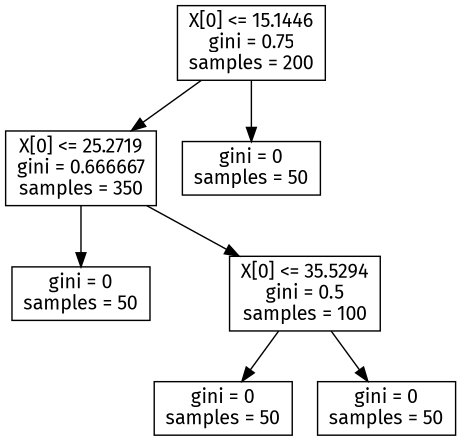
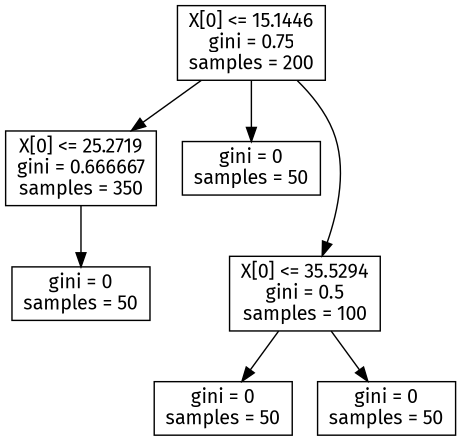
edge "X[0] <= 25.2719 gini = 0.666667 samples = 350" -> "X[0] <= 35.5294 gini = 0.5 samples = 100": now "X[0] <= 15.1446 gini = 0.75 samples = 200" -> "X[0] <= 35.5294 gini = 0.5 samples = 100"
